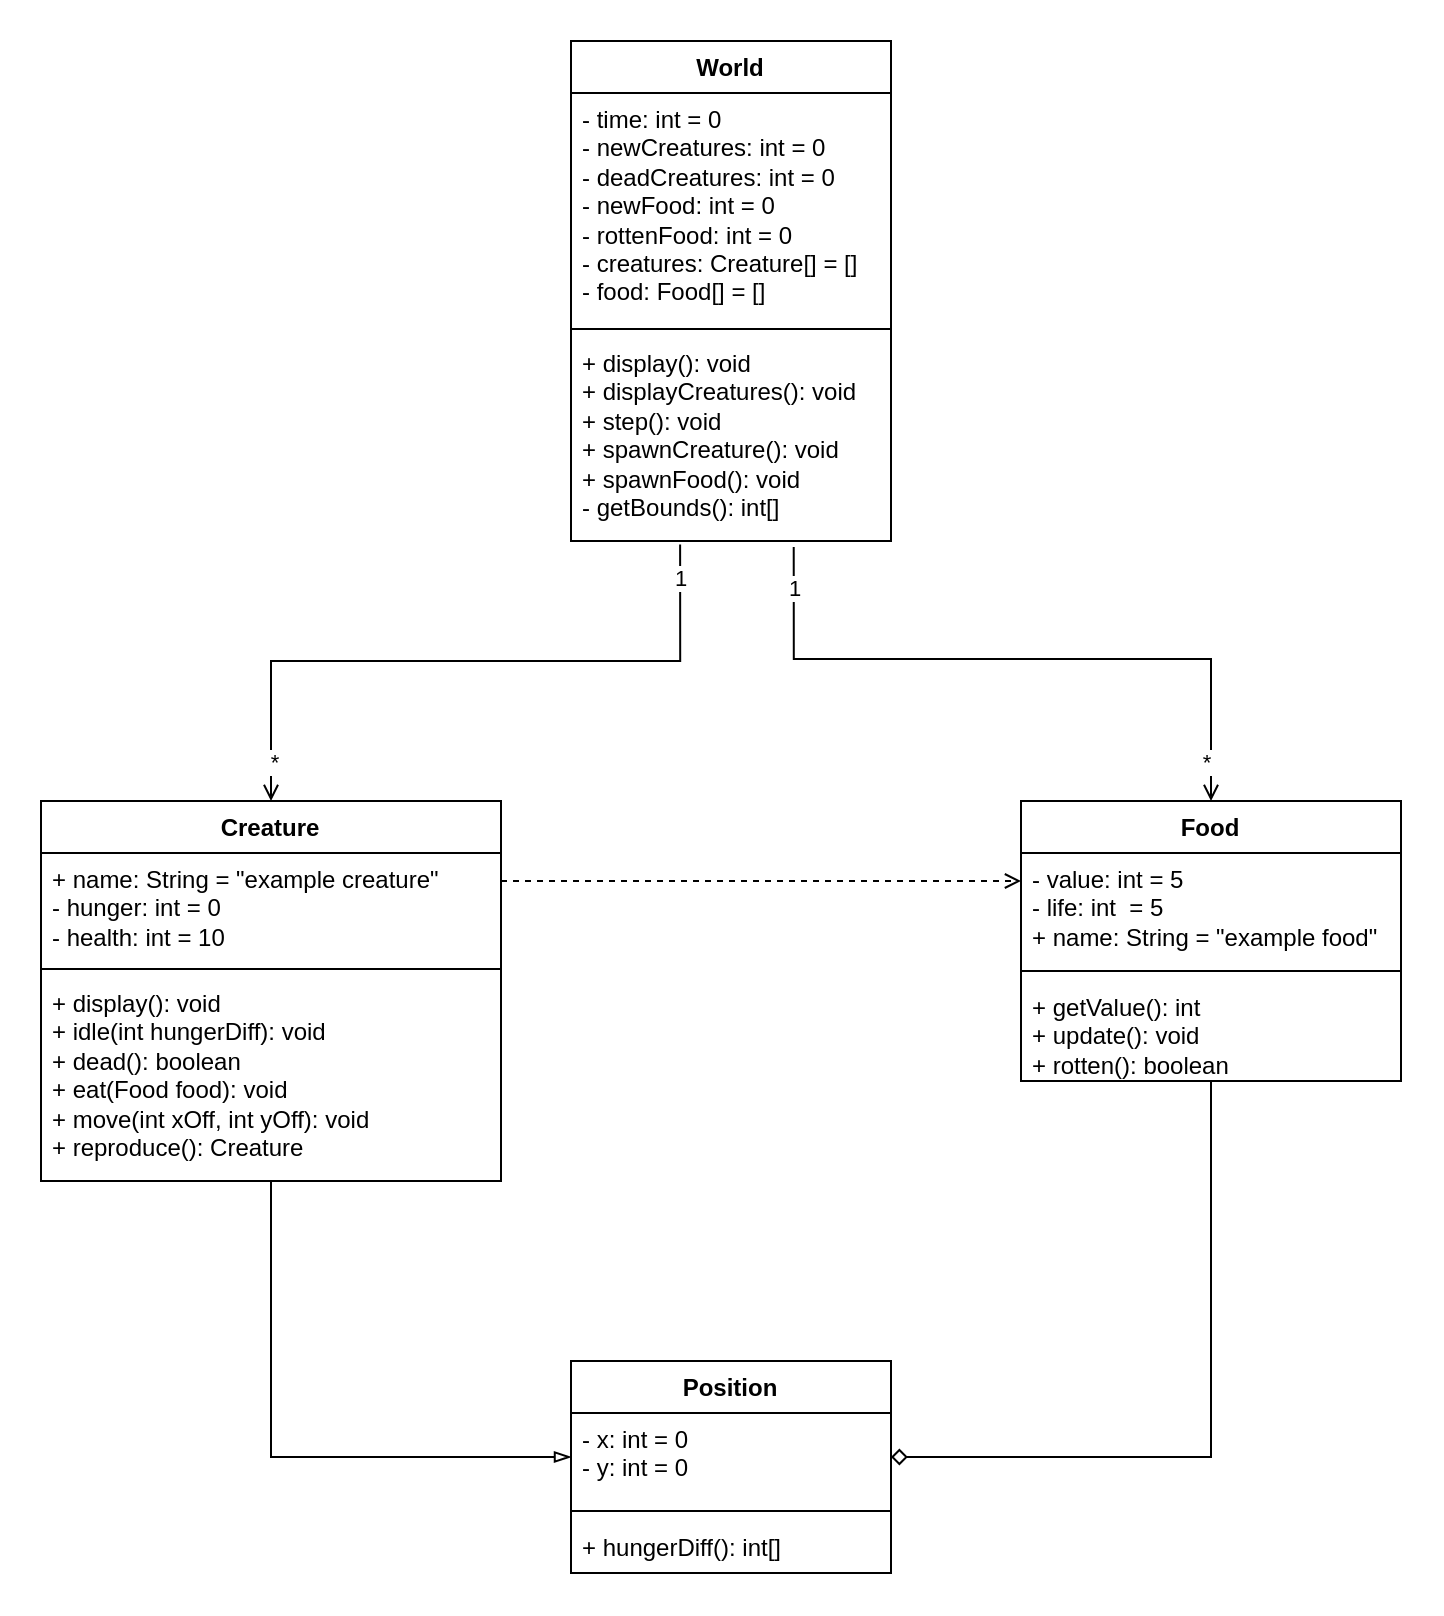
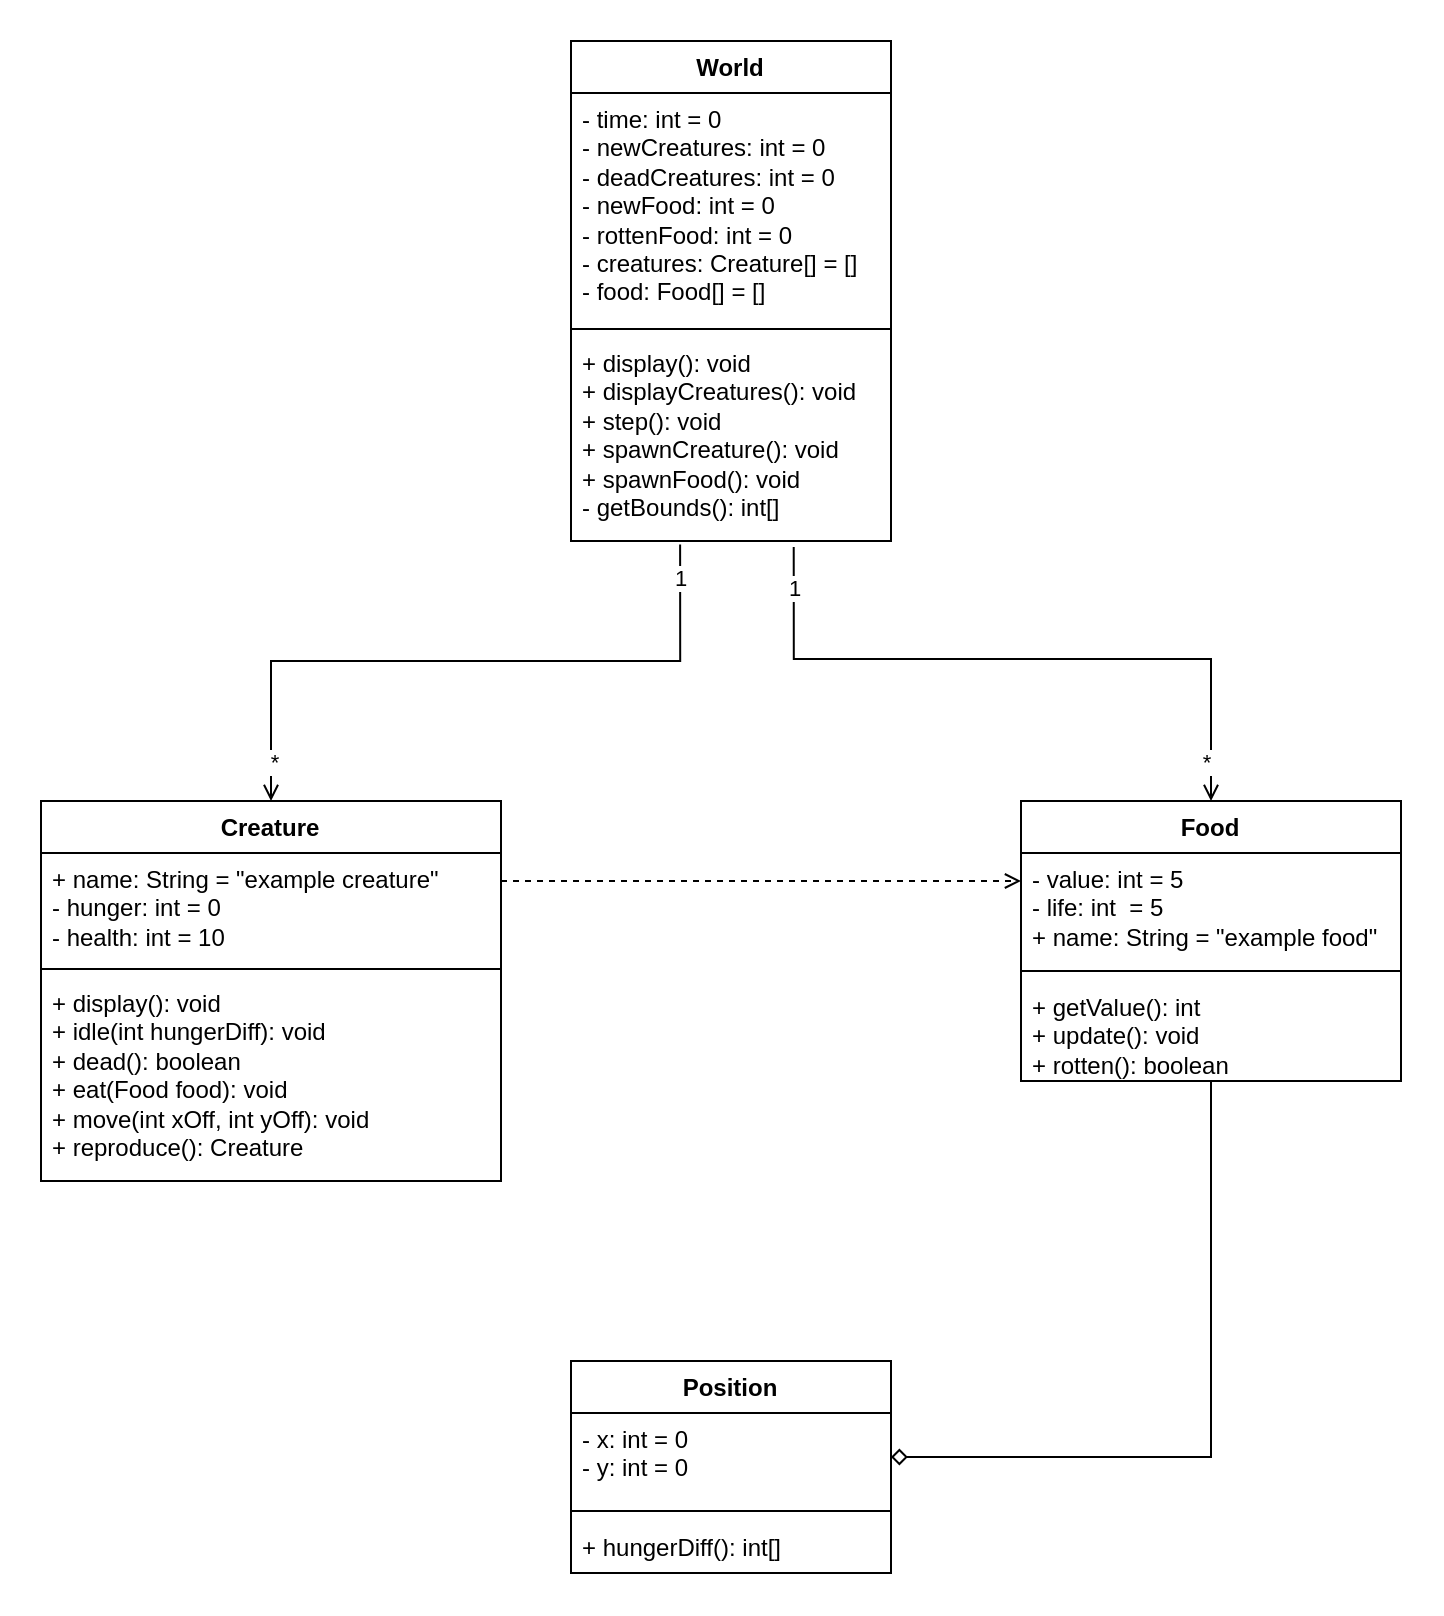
edge "Creature" -> "- x: int = 0 - y: int = 0": removed
